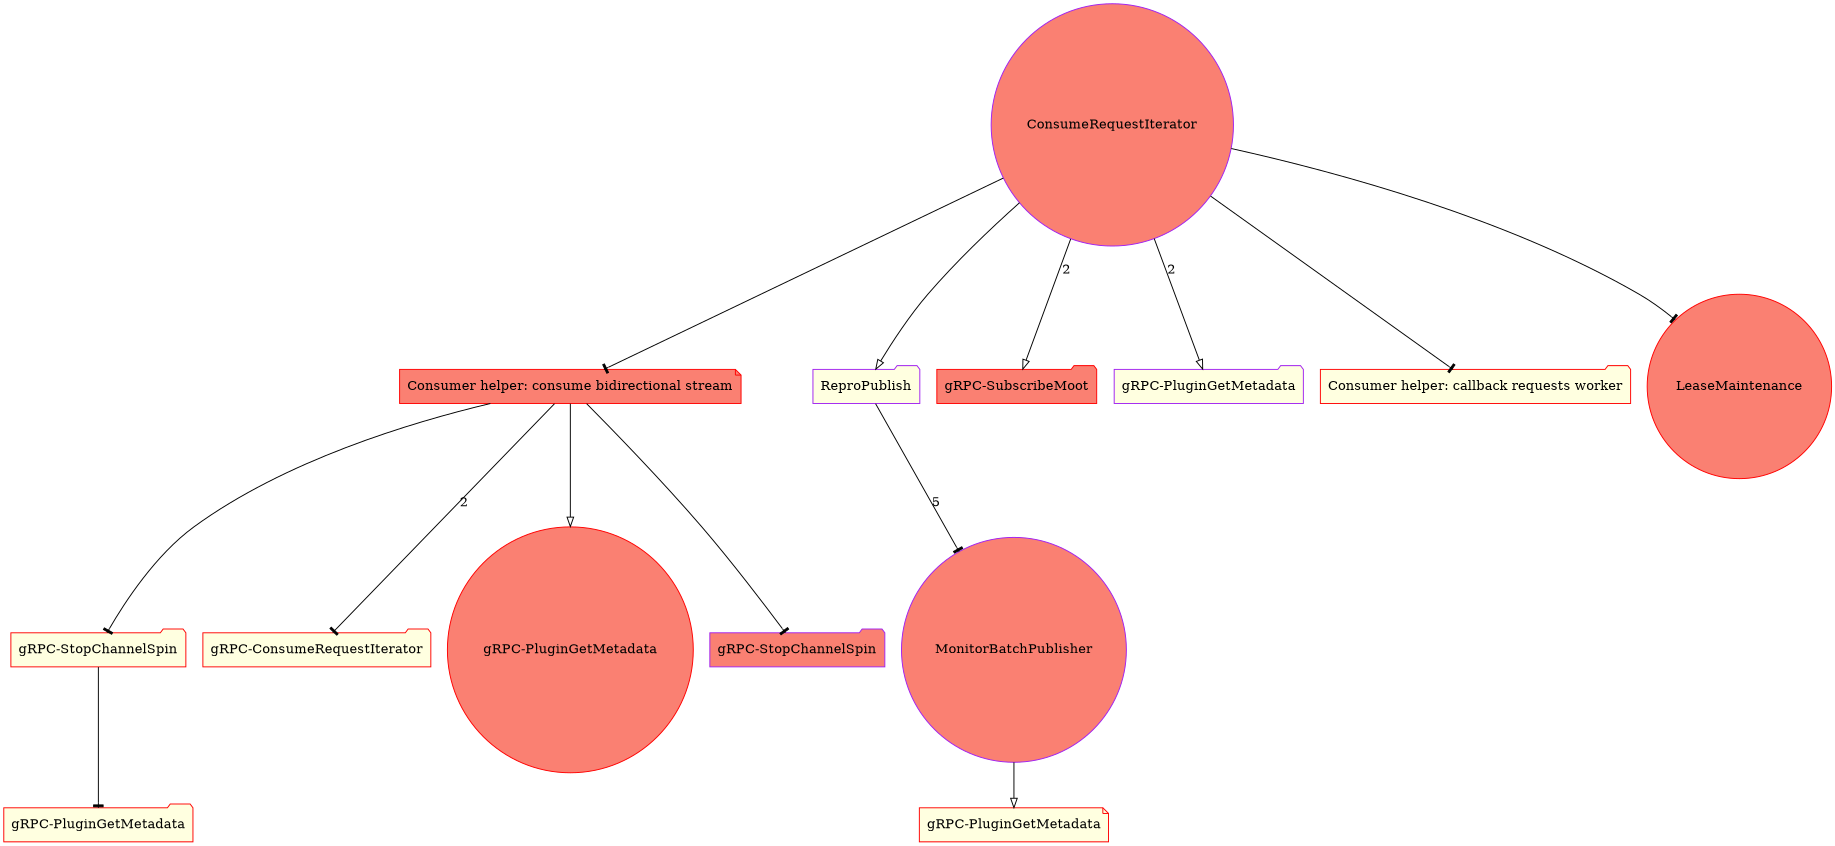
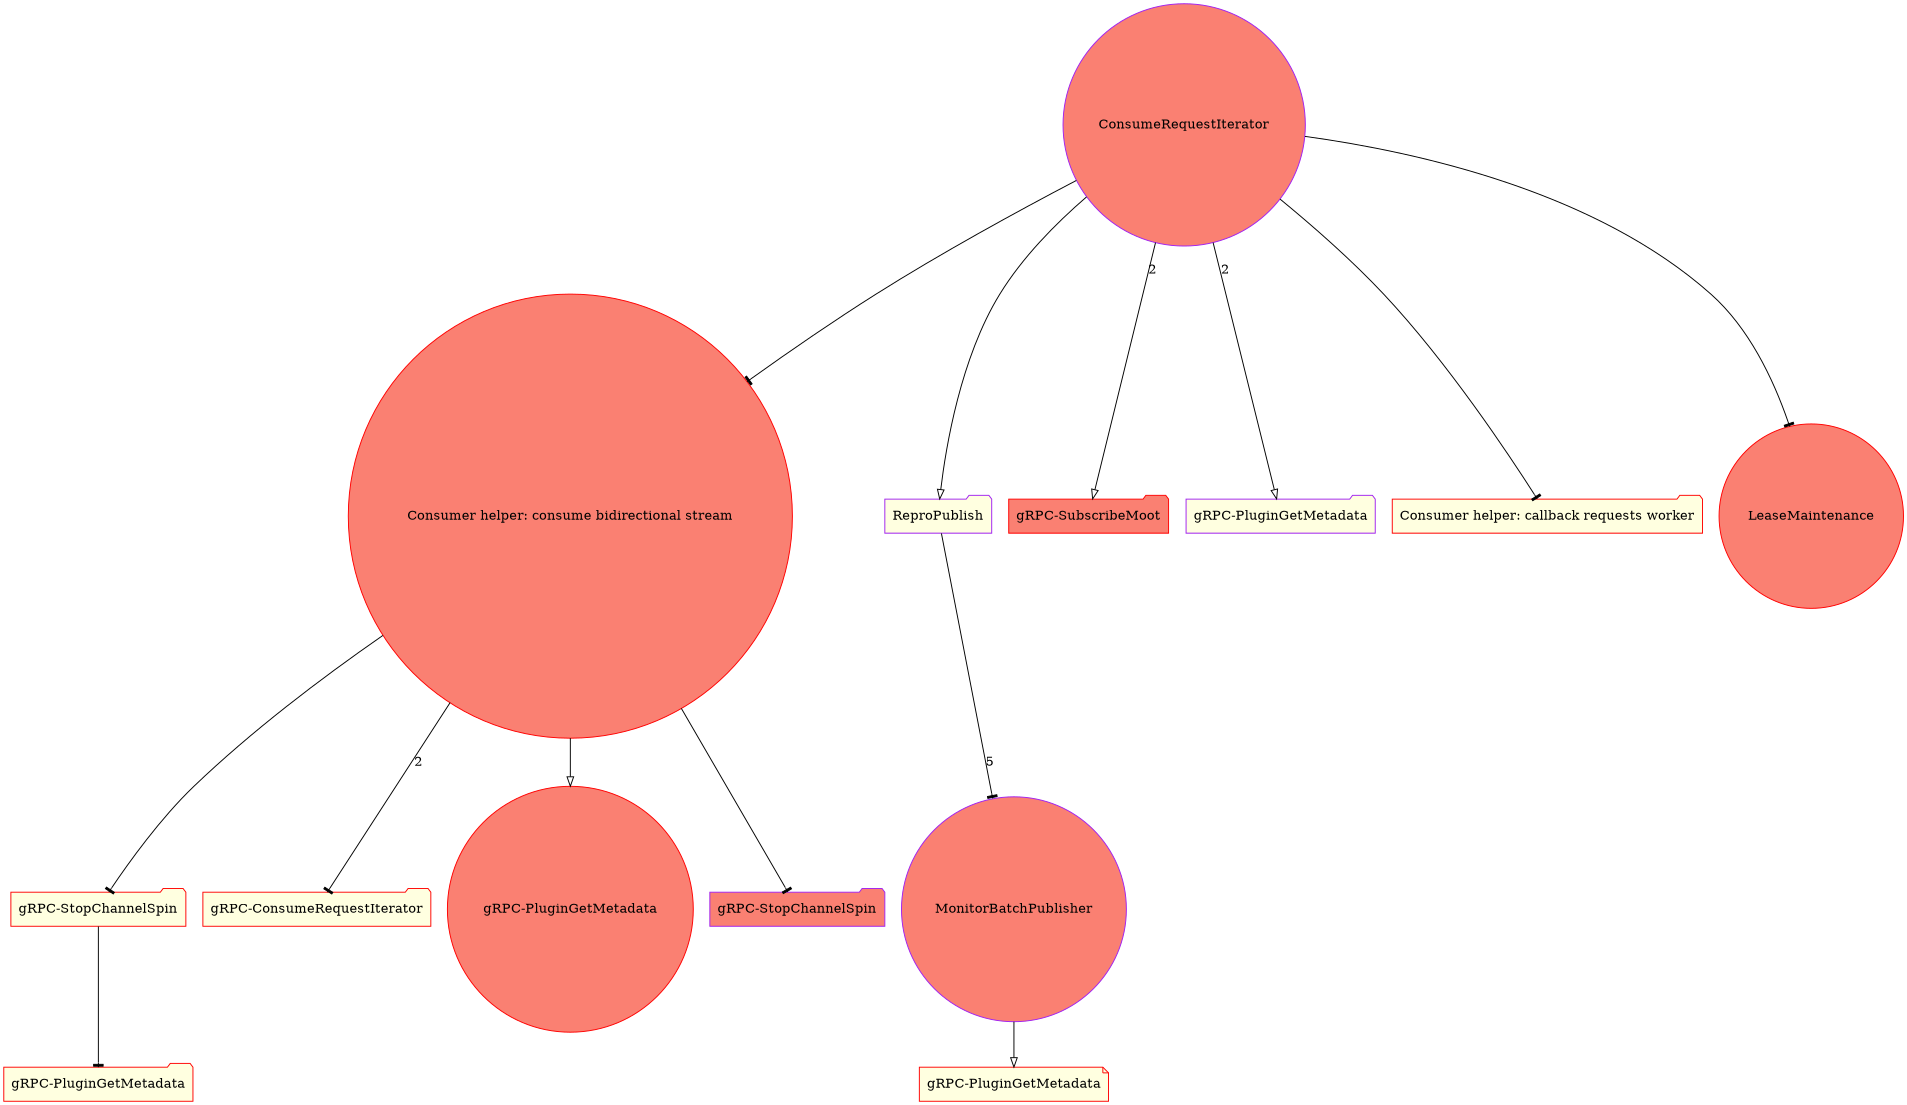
node "Consumer helper: consume bidirectional stream": shape note -> circle
